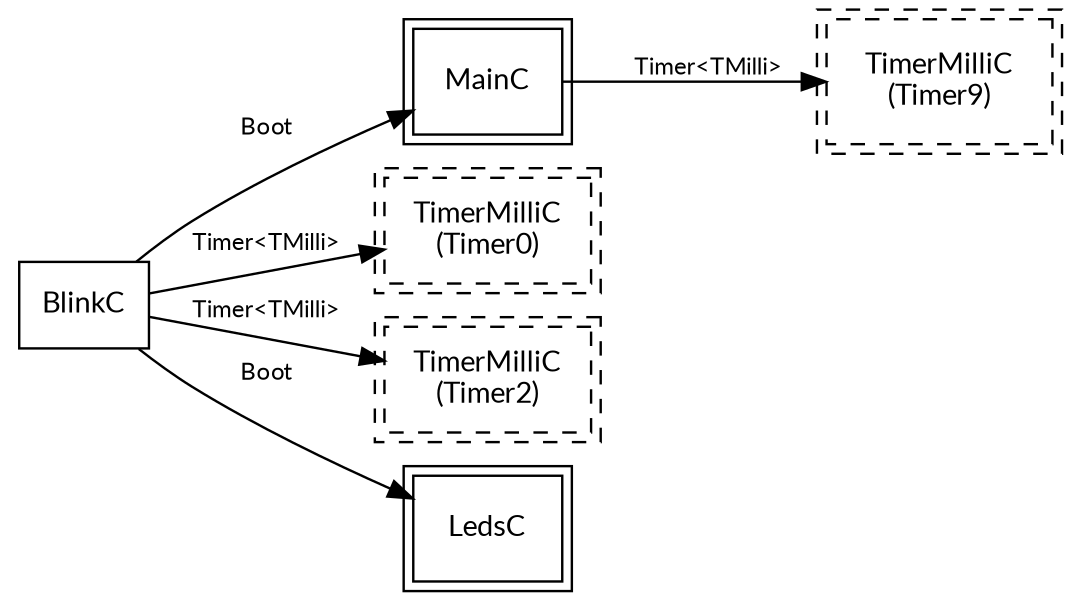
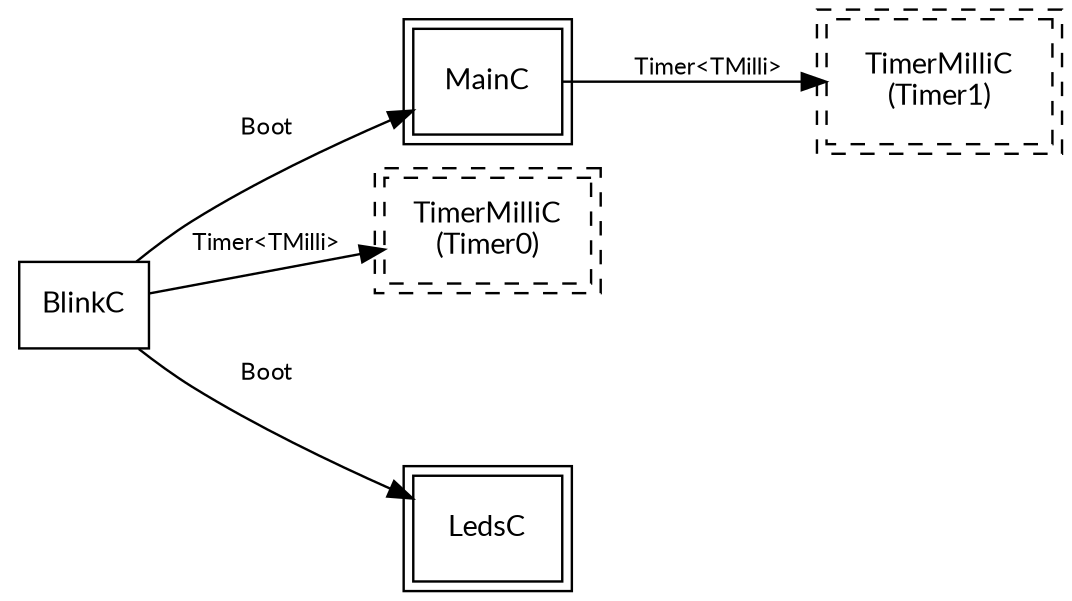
node "TimerMilliC (Timer9)": label "TimerMilliC (Timer9)" -> "TimerMilliC (Timer1)"
node "TimerMilliC (Timer2)": removed
